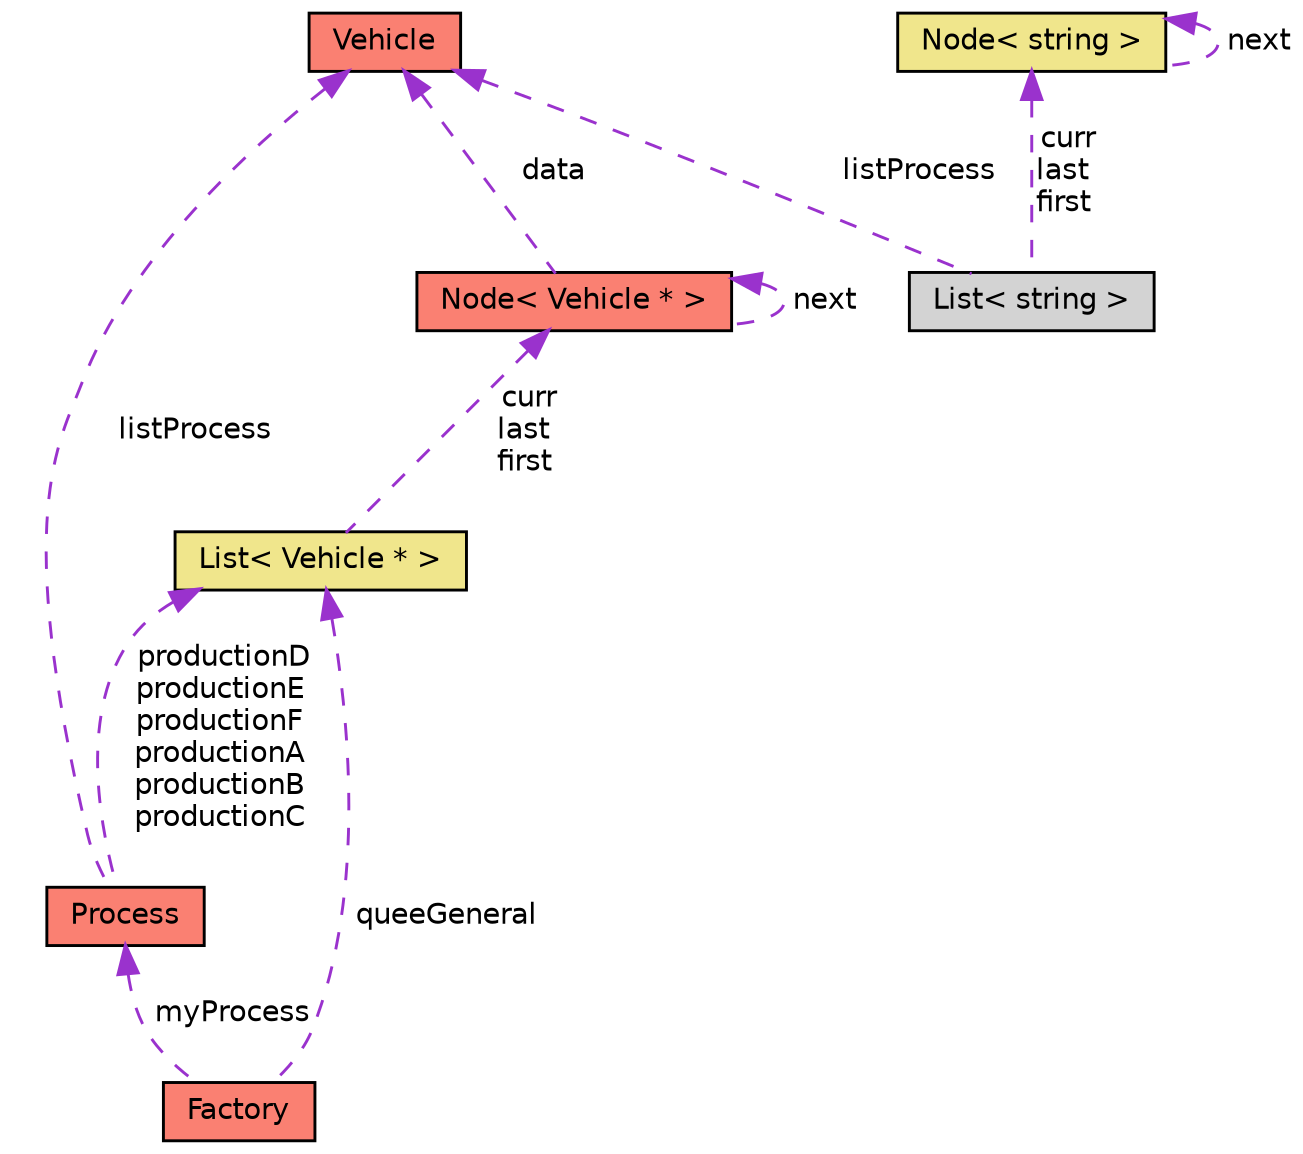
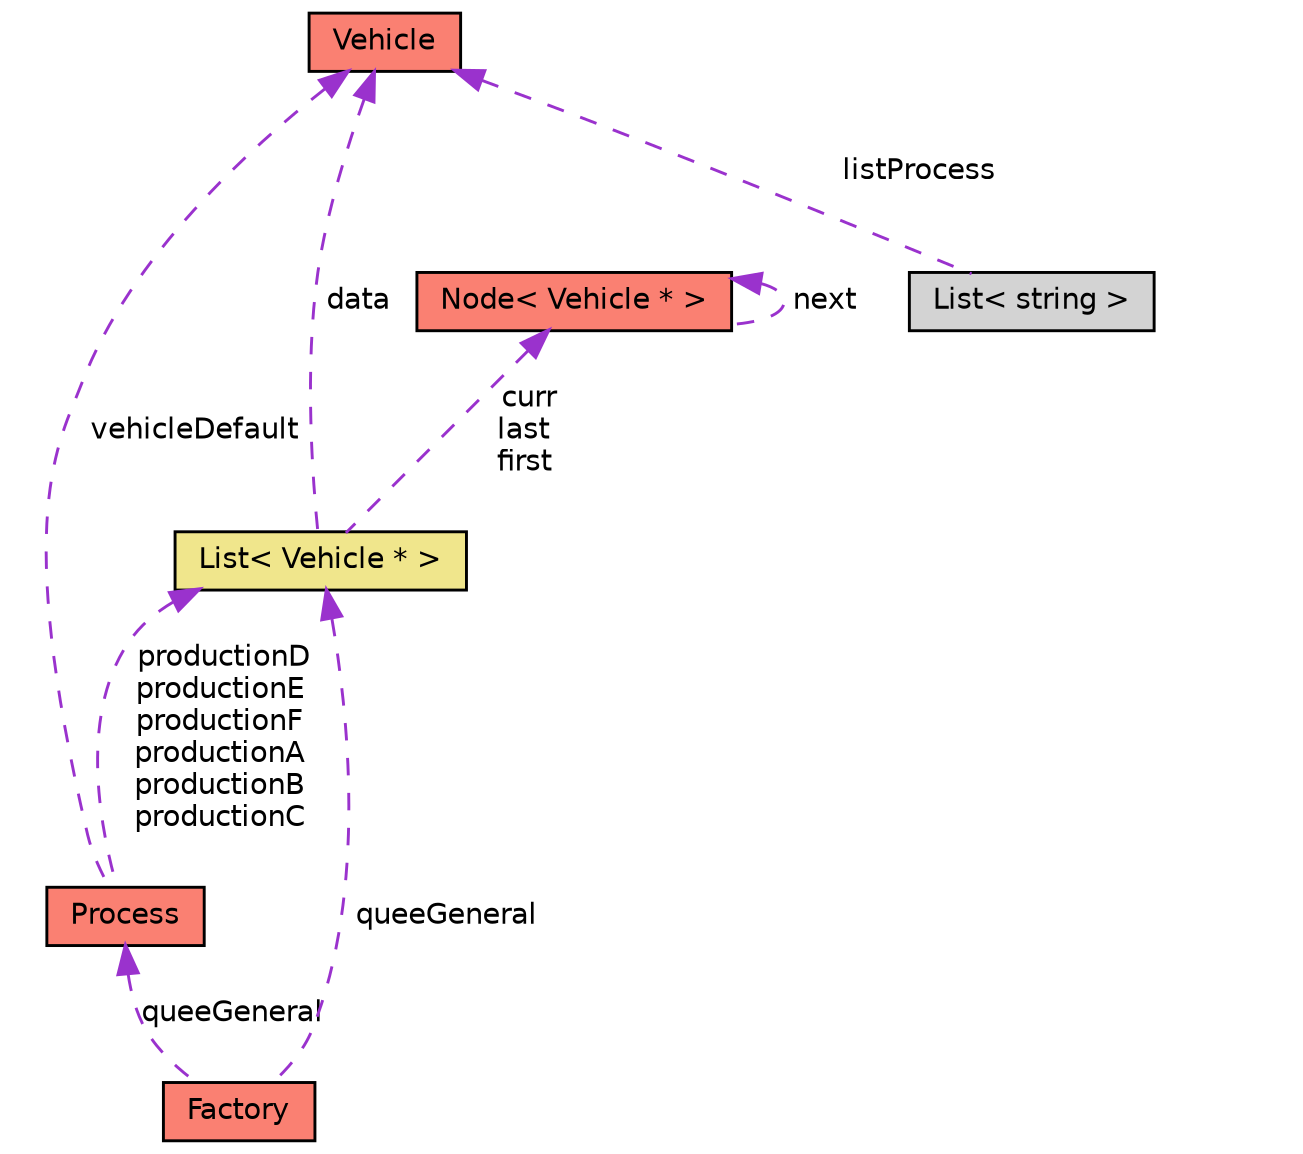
node "Node< string >": removed
edge "Node< Vehicle * >" -> "Vehicle": now "List< Vehicle * >" -> "Vehicle"
edge "Process" -> "Vehicle": label " listProcess" -> " vehicleDefault"
edge "Factory" -> "Process": label " myProcess" -> " queeGeneral"
